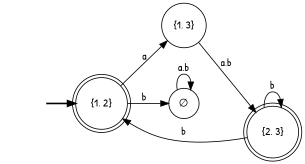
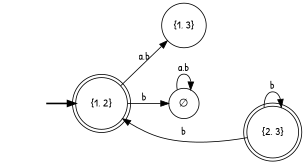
edge "{1, 2}" -> "{1, 3}": label "a" -> "a,b"
edge "{1, 3}" -> "{2, 3}": removed, label "a,b"
